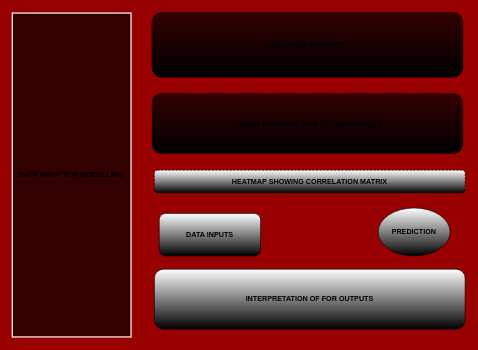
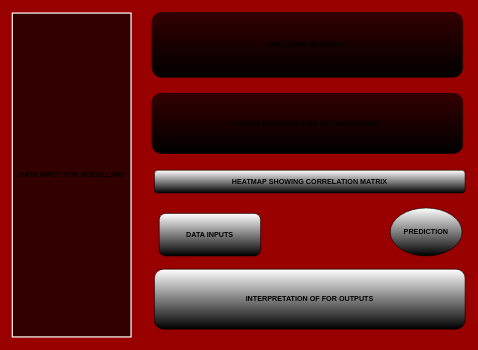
node "A BRIEF INTRODUCTION OF THE PROJECT": style dashed -> solid
node "HEATMAP SHOWING CORRELATION MATRIX": style dashed -> solid
node "PREDICTION": moved (414, 232) -> (426, 232)
